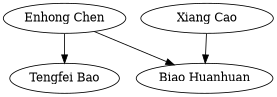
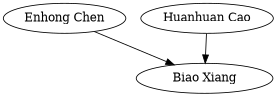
node "Xiang Cao": label "Xiang Cao" -> "Huanhuan Cao"
node "Tengfei Bao": removed
node "Biao Huanhuan": label "Biao Huanhuan" -> "Biao Xiang"
